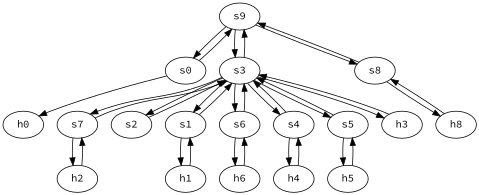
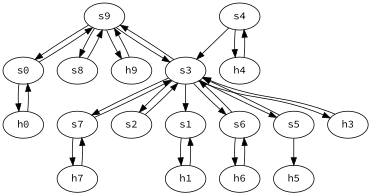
node "h9": added
edge "s3" -> "s4": removed
edge "h0" -> "s0": added
edge "s1" -> "s3": removed
node "h8": removed
edge "h5" -> "s5": removed
node "h2": label "h2" -> "h7"
